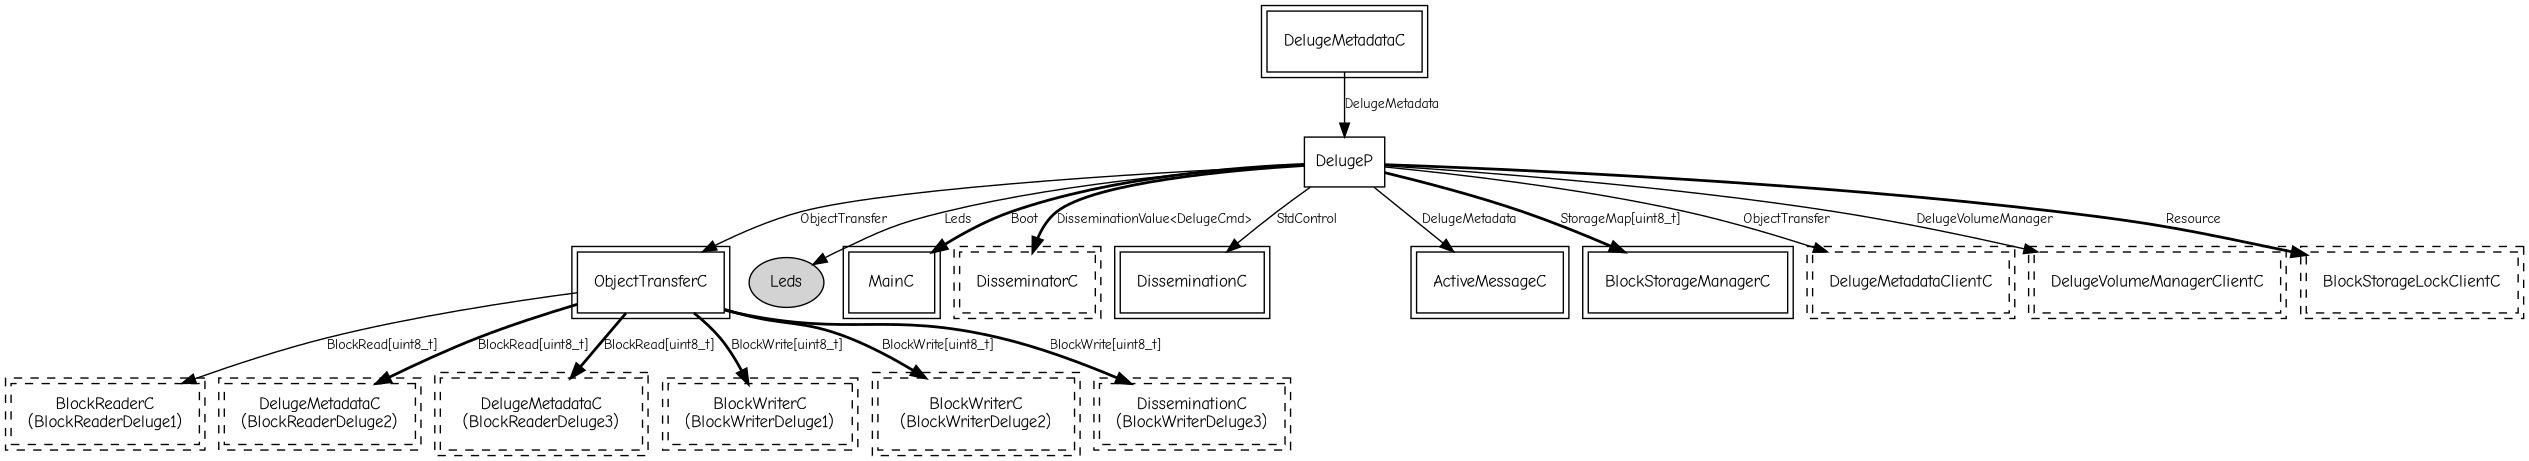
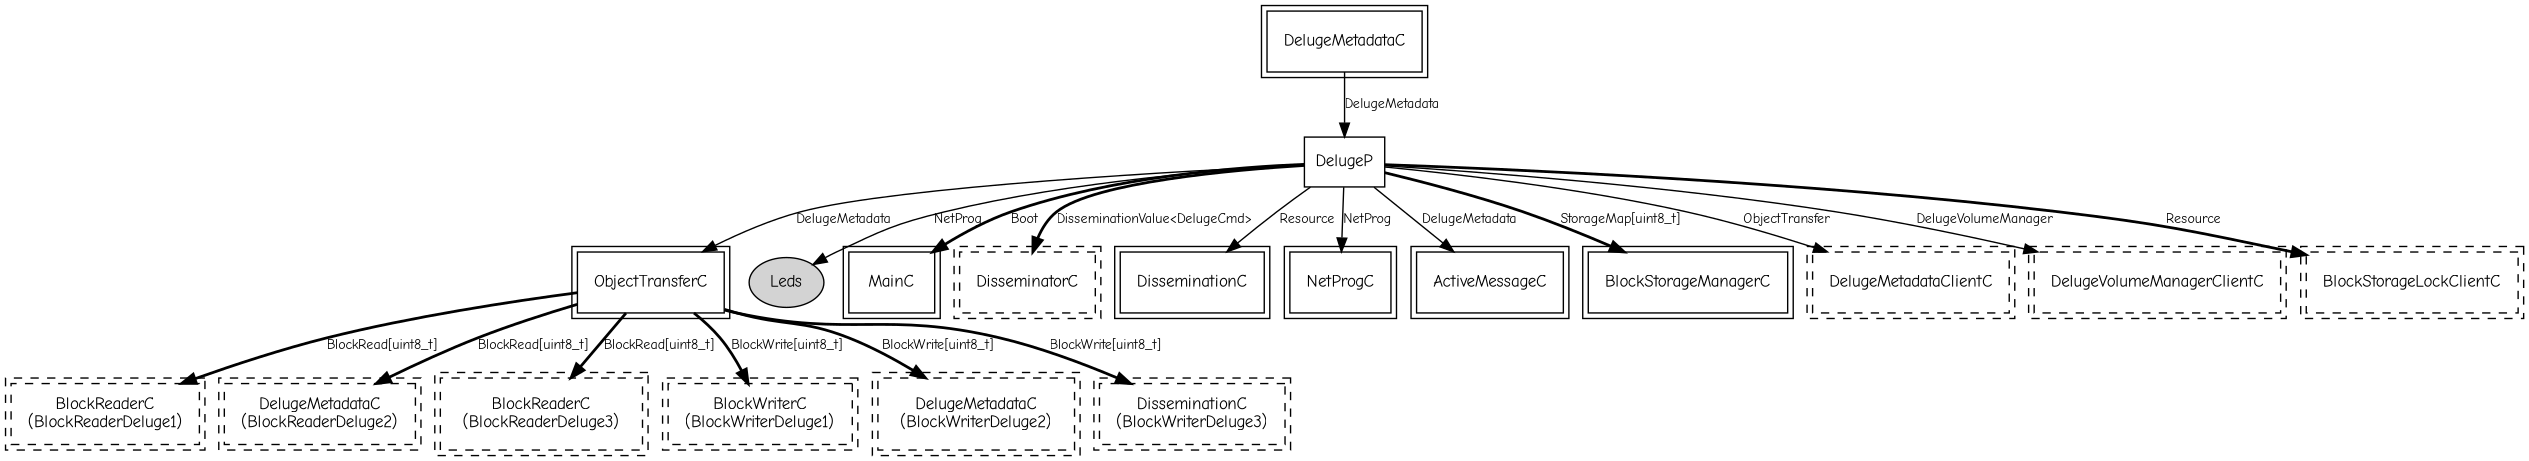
edge "DelugeP" -> "ObjectTransferC": label "ObjectTransfer" -> "DelugeMetadata"
edge "DelugeP" -> "Leds": label "Leds" -> "NetProg"
edge "DelugeP" -> "DisseminationC": label "StdControl" -> "Resource"
node "NetProgC": added
edge "ObjectTransferC" -> "BlockReaderC (BlockReaderDeluge1)": style solid -> bold
node "DelugeMetadataC (BlockReaderDeluge3)": label "DelugeMetadataC (BlockReaderDeluge3)" -> "BlockReaderC (BlockReaderDeluge3)"
node "BlockWriterC (BlockWriterDeluge2)": label "BlockWriterC (BlockWriterDeluge2)" -> "DelugeMetadataC (BlockWriterDeluge2)"
